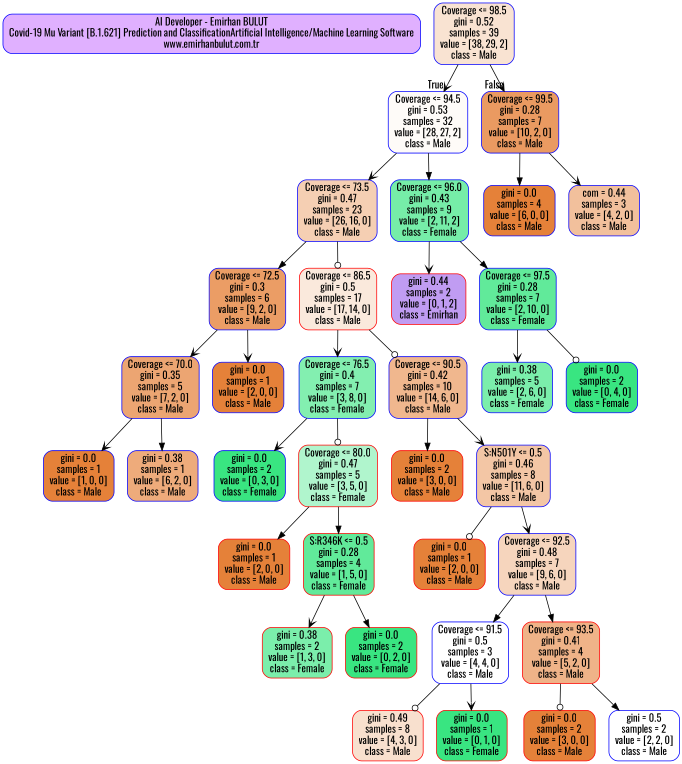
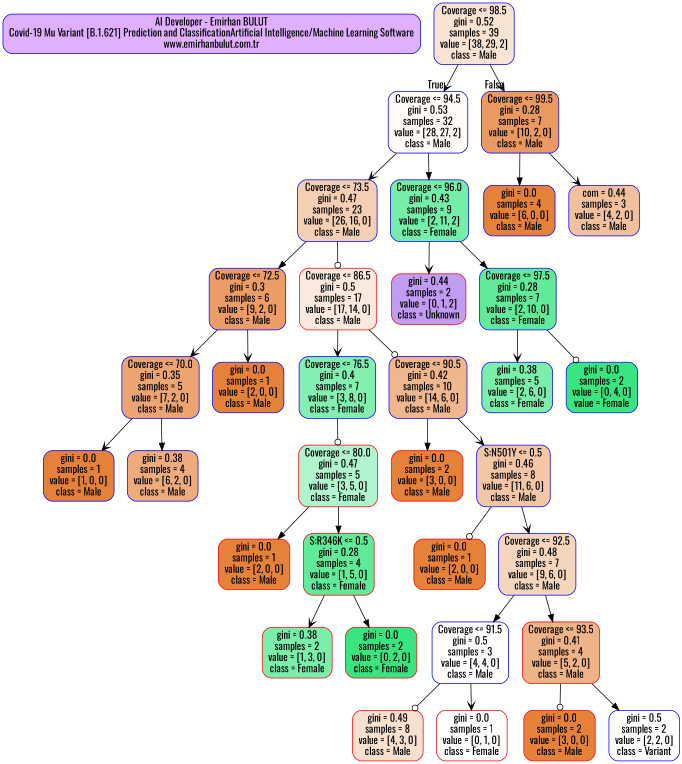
node "gini = 0.44 samples = 2 value = [0, 1, 2] class = Emirhan": label "gini = 0.44 samples = 2 value = [0, 1, 2] class = Emirhan" -> "gini = 0.44 samples = 2 value = [0, 1, 2] class = Unknown"
node "gini = 0.0 samples = 2 value = [0, 4, 0] class = Female": label "gini = 0.0 samples = 2 value = [0, 4, 0] class = Female" -> "gini = 0.0 samples = 2 value = [0, 4, 0] value = Female"
node "gini = 0.38 samples = 1 value = [6, 2, 0] class = Male": label "gini = 0.38 samples = 1 value = [6, 2, 0] class = Male" -> "gini = 0.38 samples = 4 value = [6, 2, 0] class = Male"
node "gini = 0.0 samples = 2 value = [0, 3, 0] class = Female": removed
node "gini = 0.0 samples = 1 value = [0, 1, 0] class = Female": fillcolor #39e581 -> #ffffff
node "gini = 0.5 samples = 2 value = [2, 2, 0] class = Male": label "gini = 0.5 samples = 2 value = [2, 2, 0] class = Male" -> "gini = 0.5 samples = 2 value = [2, 2, 0] class = Variant"
